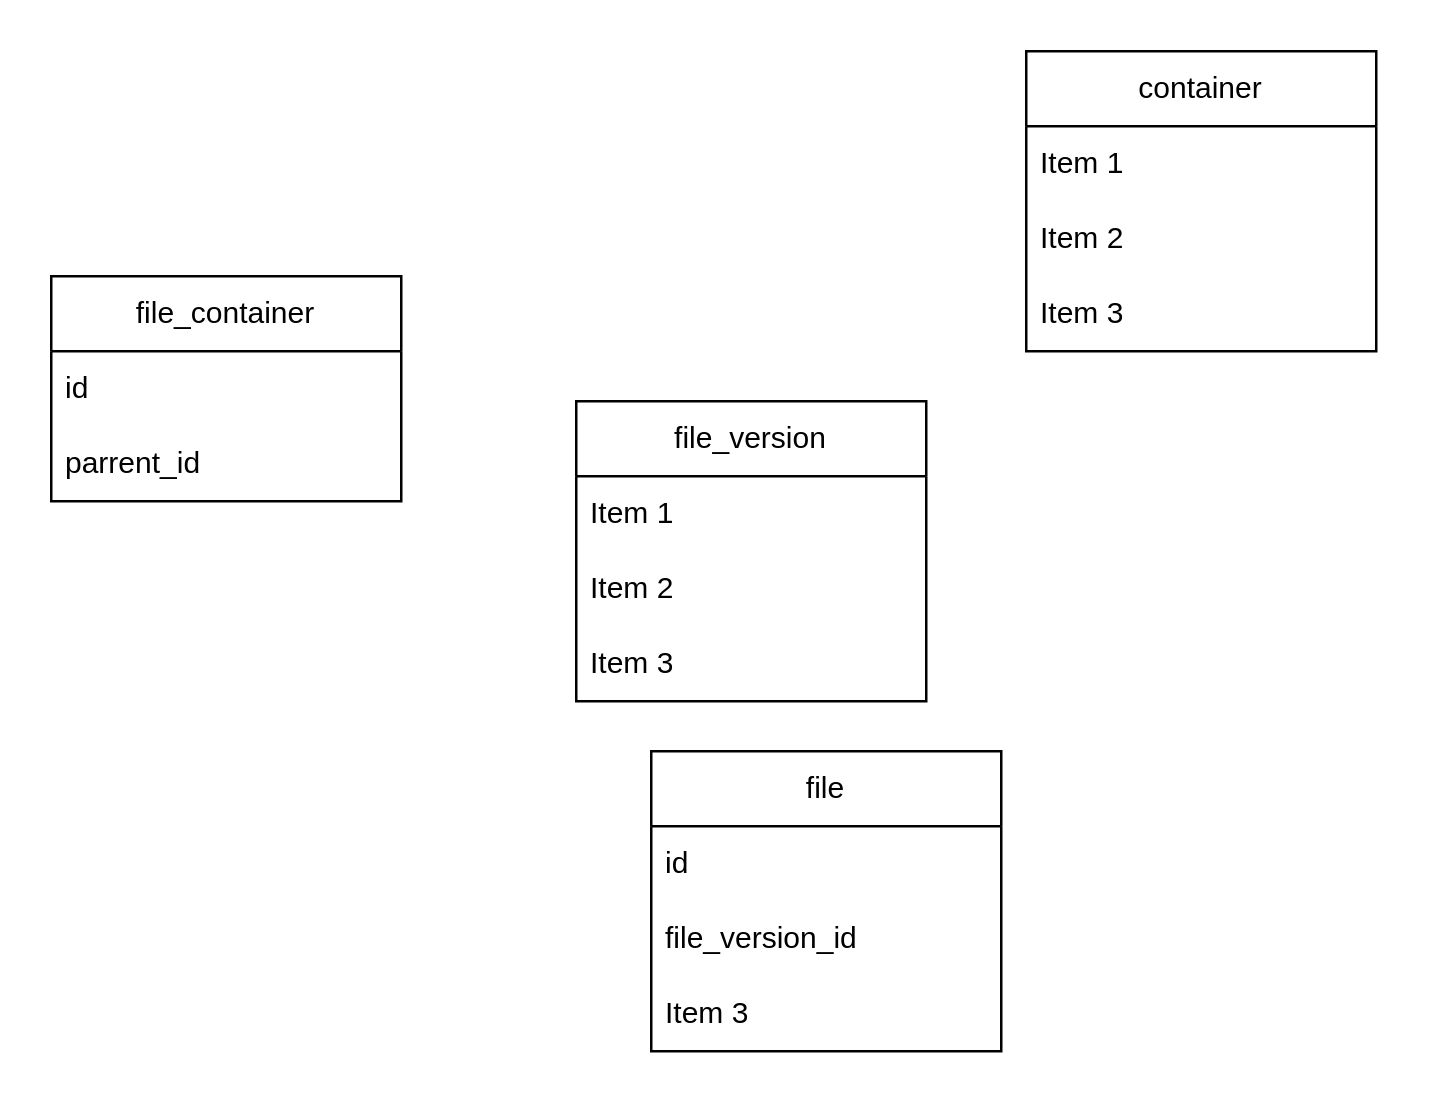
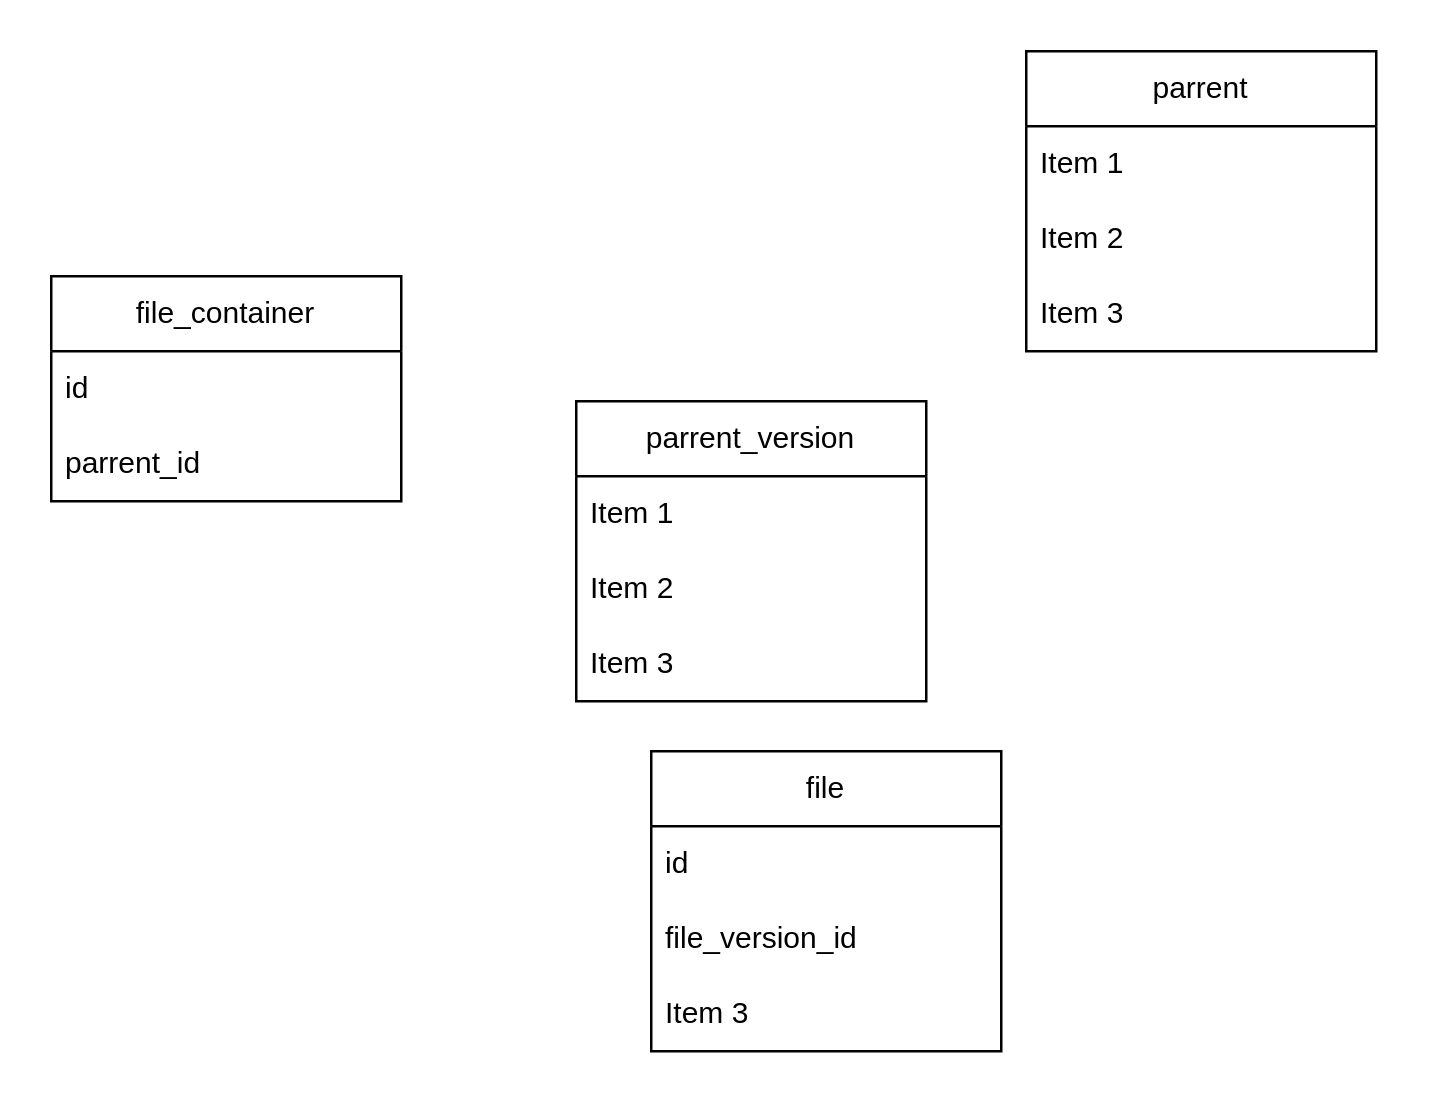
node "container": label "container" -> "parrent"
node "file_version": label "file_version" -> "parrent_version"
